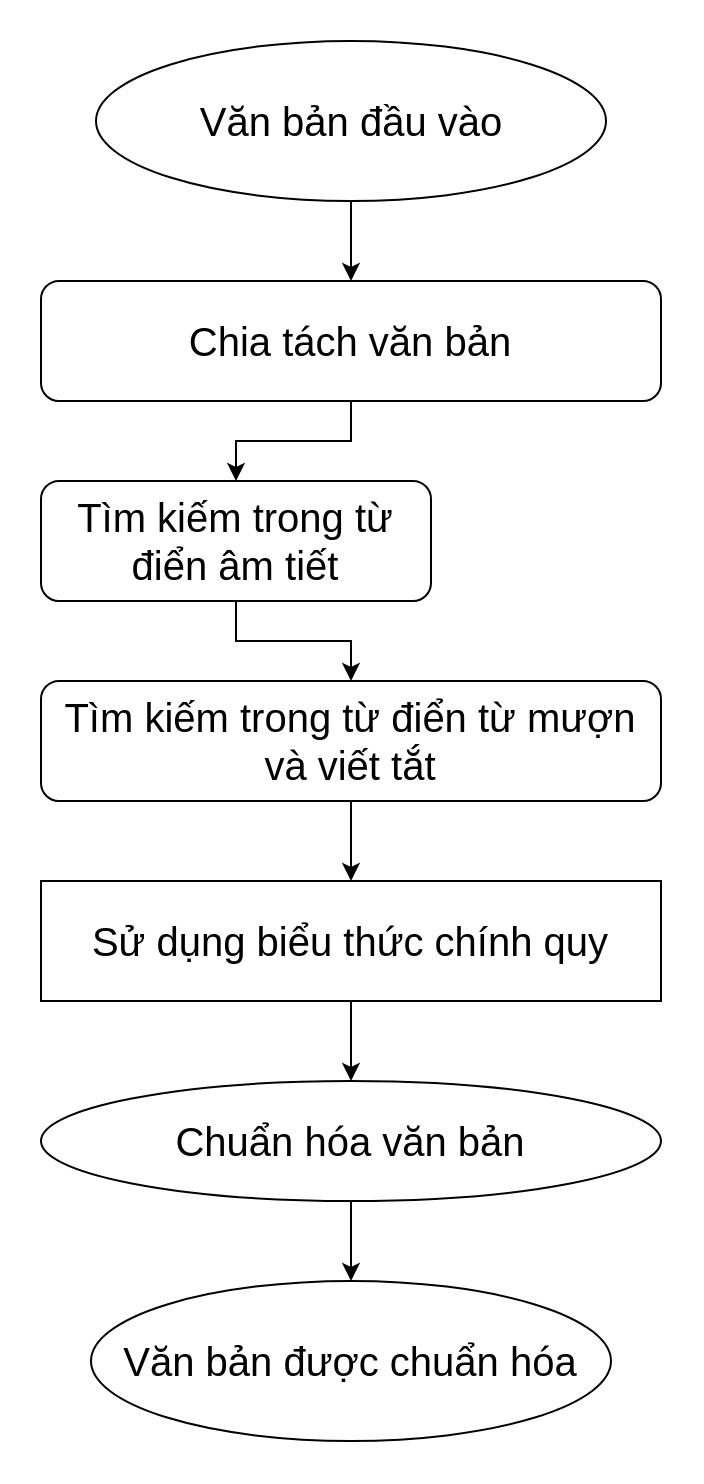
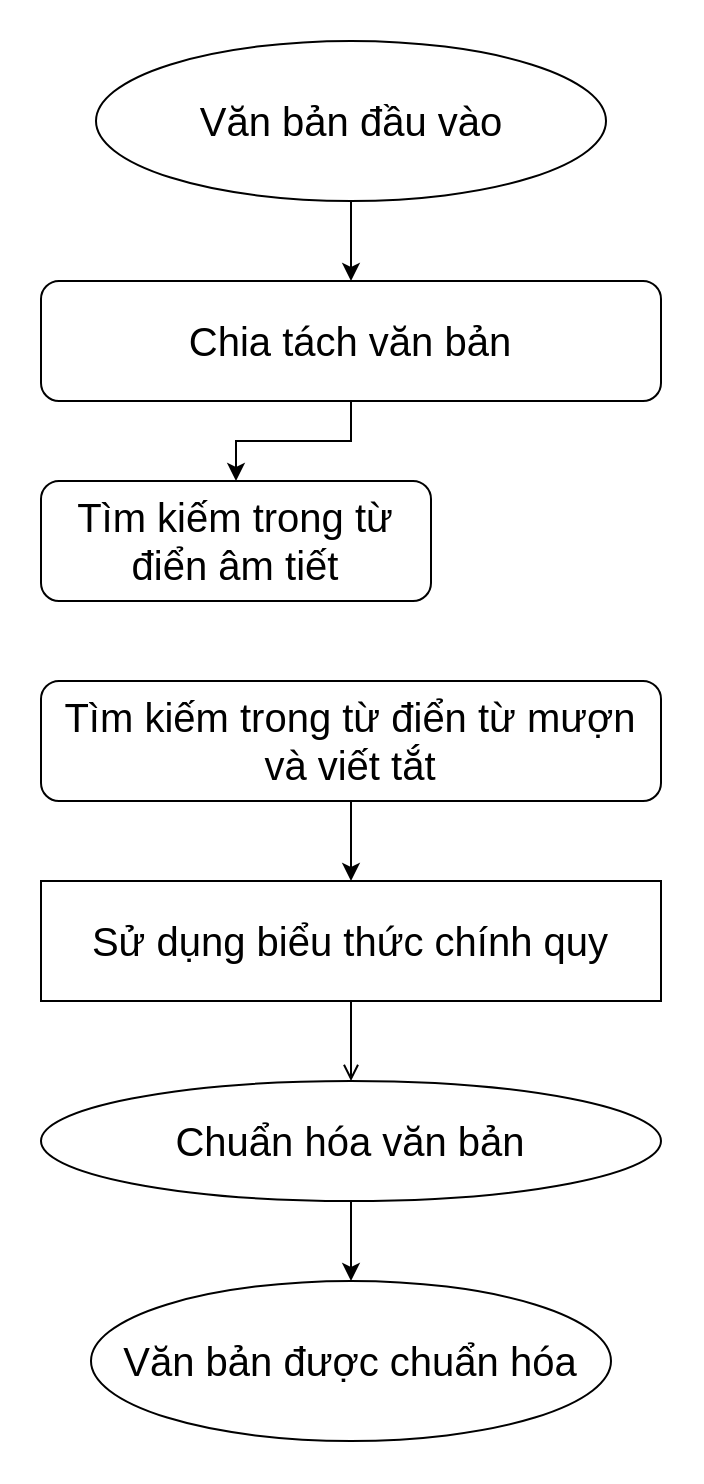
edge "Tìm kiếm trong từ điển âm tiết" -> "Tìm kiếm trong từ điển từ mượn và viết tắt": removed
edge "Sử dụng biểu thức chính quy" -> "Chuẩn hóa văn bản": arrowhead classic -> open
